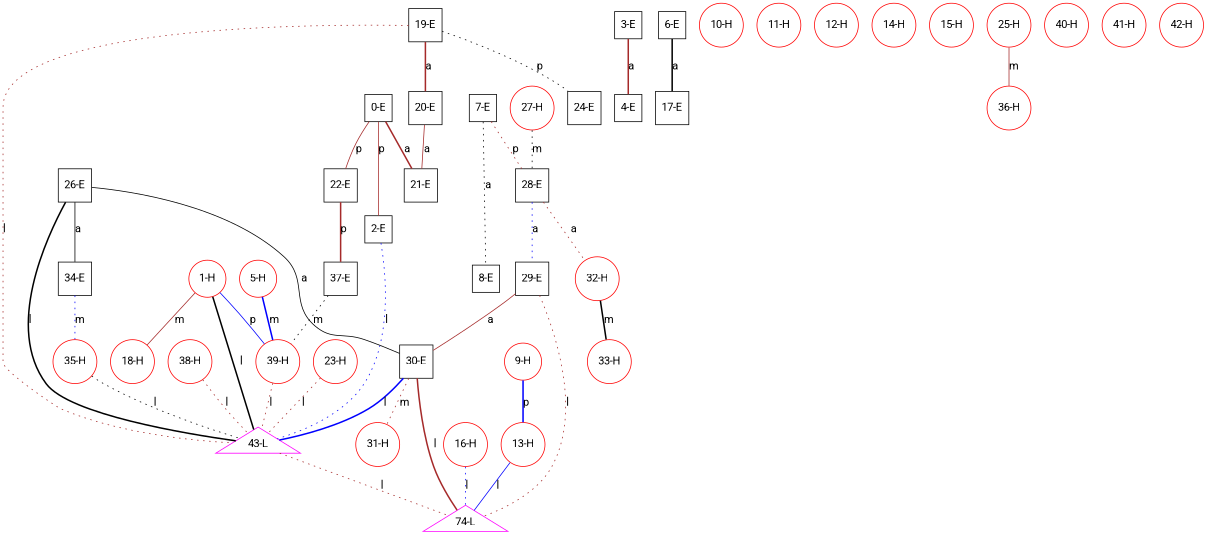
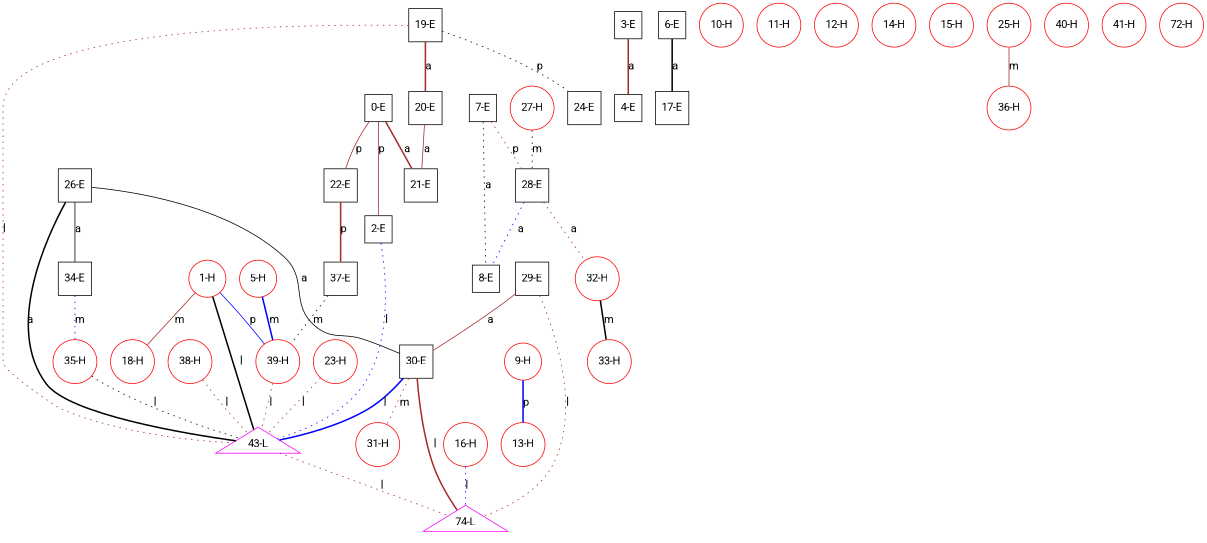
node "42-H": label "42-H" -> "72-H"
edge "28-E" -- "29-E": now "28-E" -- "8-E"
edge "26-E" -- "43-L": label "l" -> "a"
edge "13-H" -- "74-L": removed, label "l"
